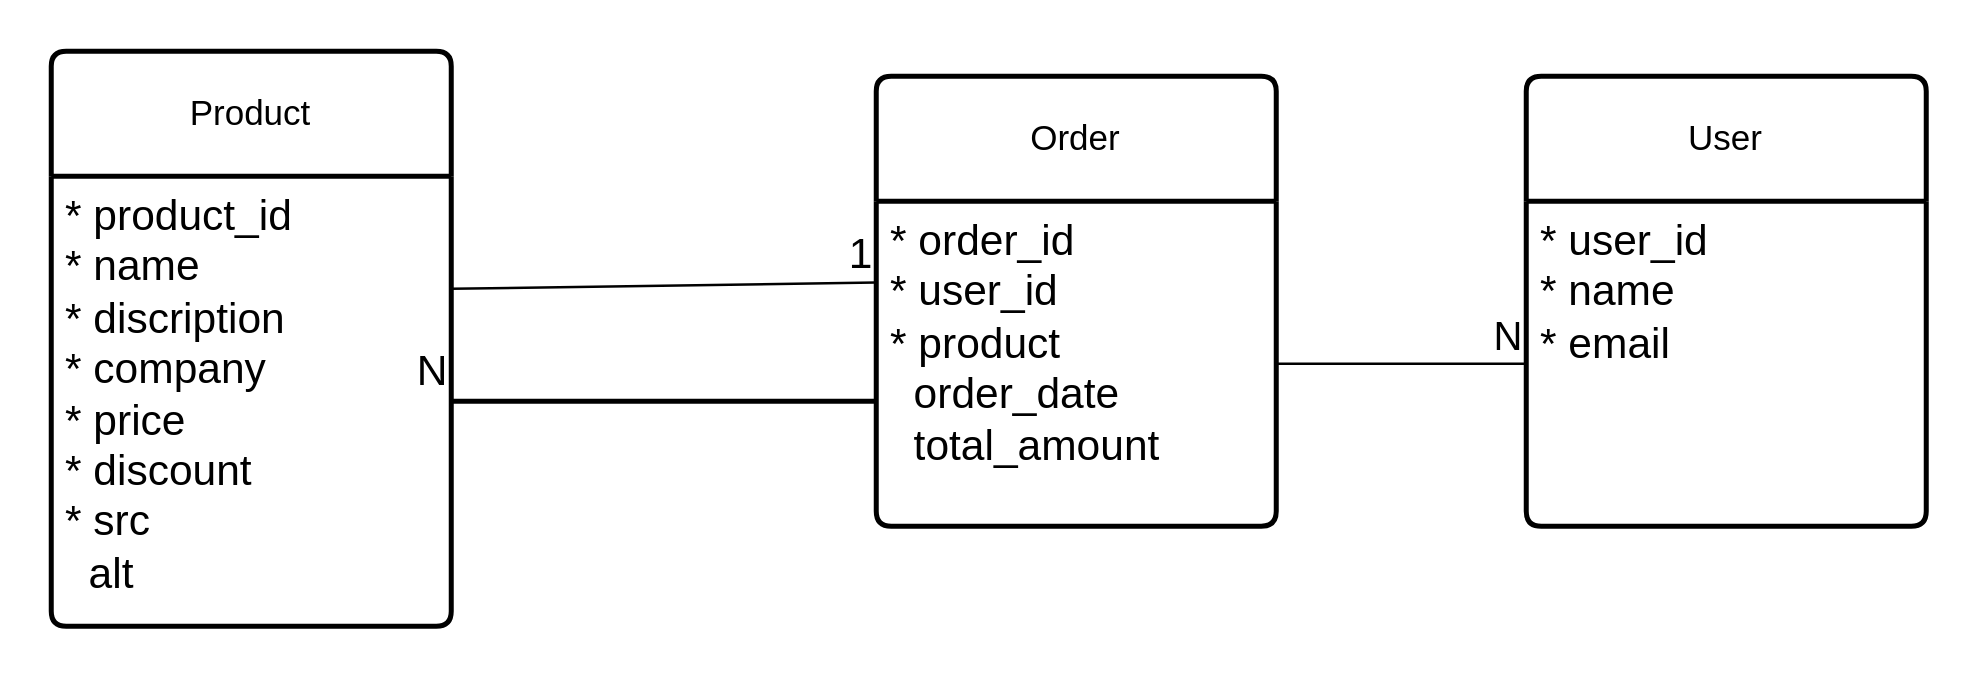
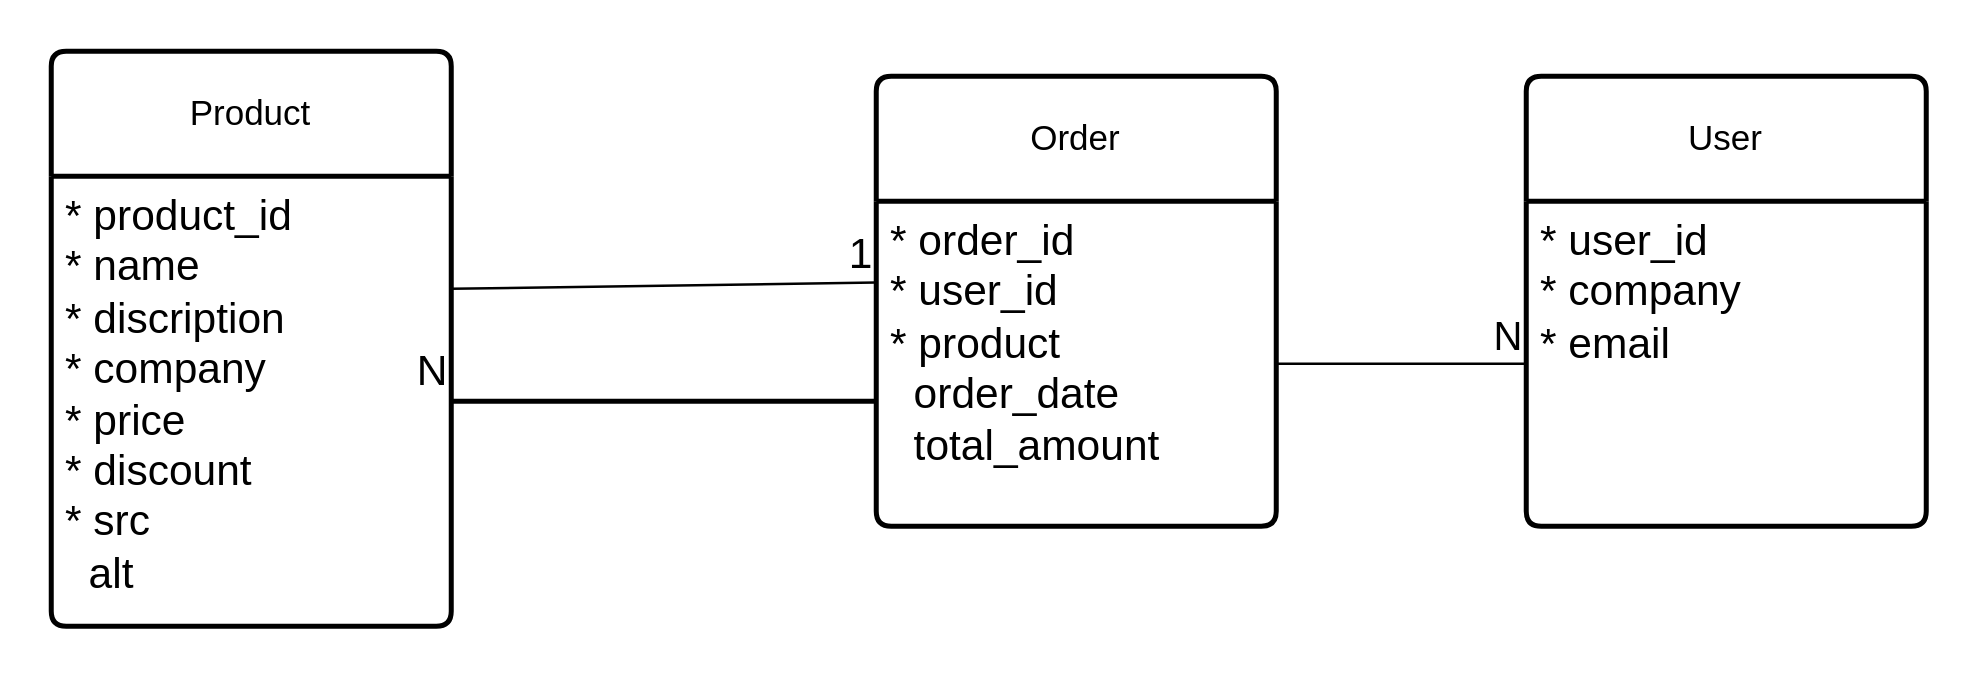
node "* user_id * name * email": label "* user_id * name * email" -> "* user_id * company * email"
